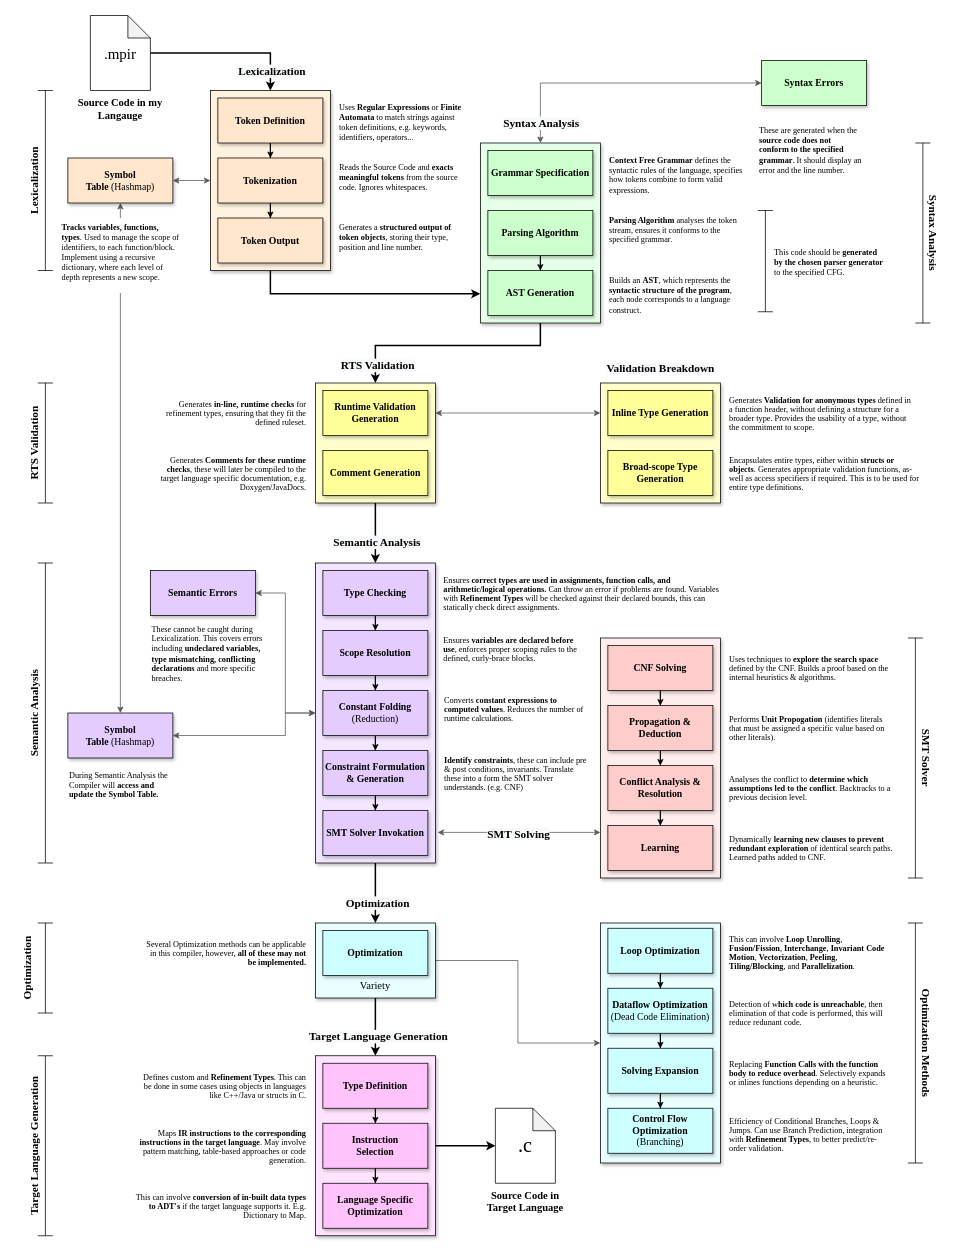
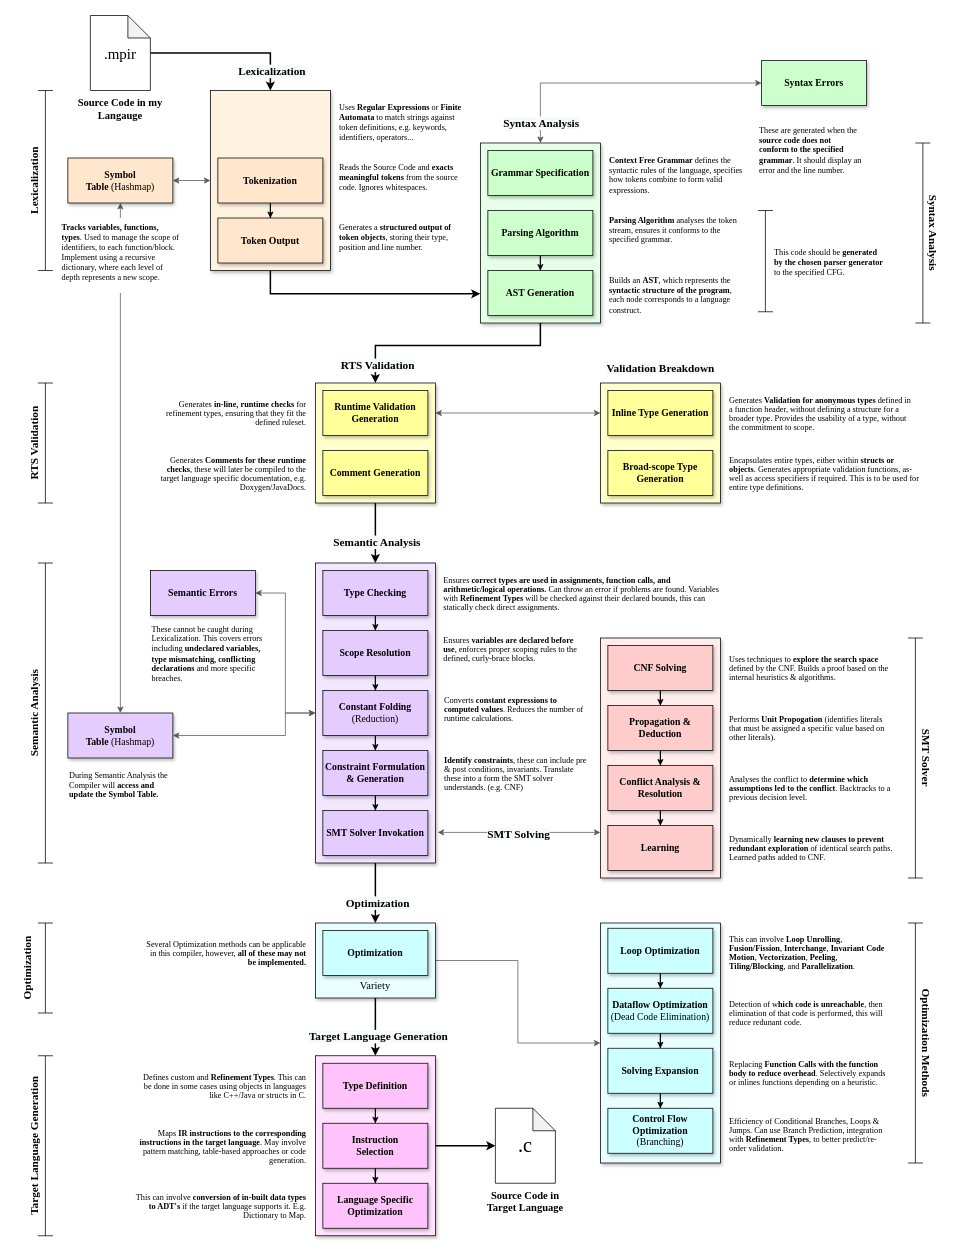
node "Token Definition": removed
edge "Token Definition" -> "Tokenization": removed
